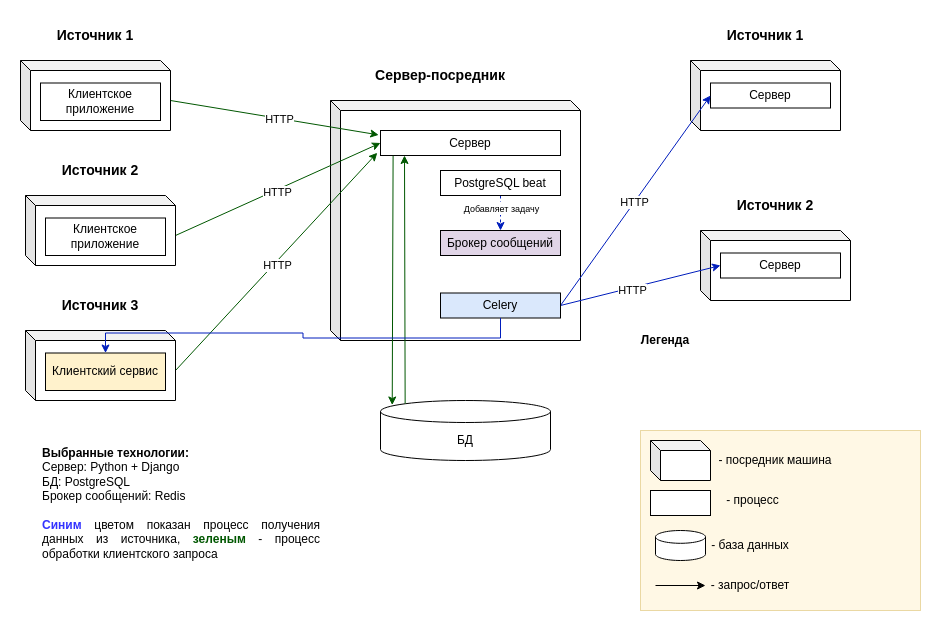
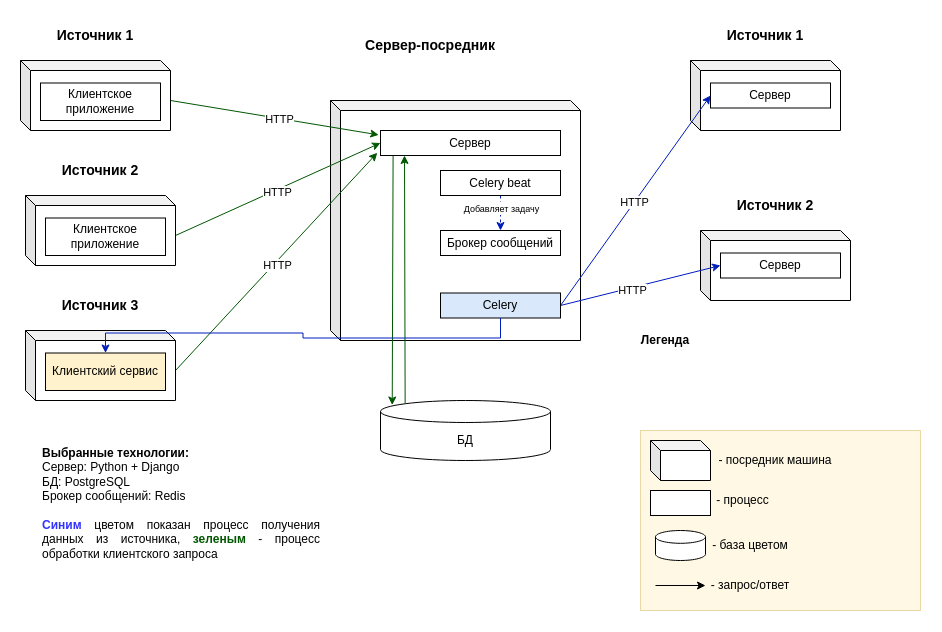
node "Сервер-посредник": moved (441, 76) -> (431, 46)
node "PostgreSQL beat": label "PostgreSQL beat" -> "Celery beat"
node "Брокер сообщений": fillcolor #e1d5e7 -> #ffffff
node "- процесс": moved (753, 501) -> (743, 501)
node "- база данных": label "- база данных" -> "- база цветом"
